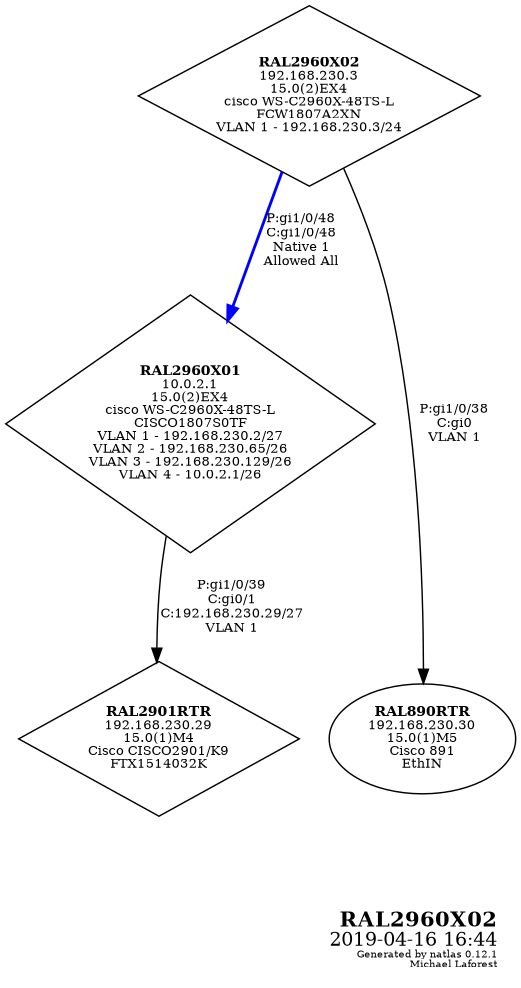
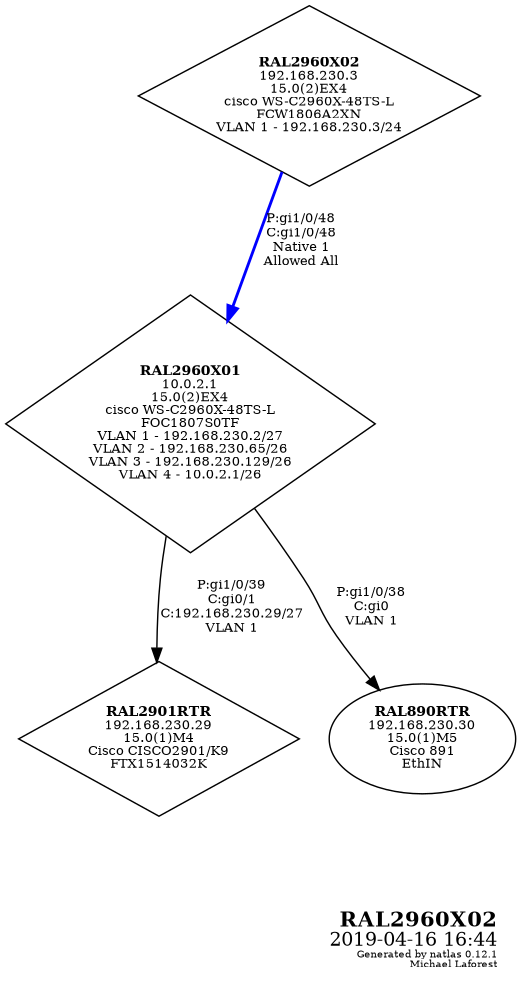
node "RAL2960X02": text "FCW1807A2XN" -> "FCW1806A2XN"
edge "RAL2960X02" -- "RAL890RTR": now "RAL2960X01" -- "RAL890RTR"
node "RAL2960X01": text "CISCO1807S0TF" -> "FOC1807S0TF"
